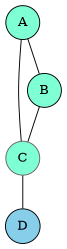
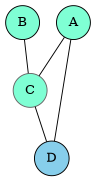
edge "A" -- "B": now "A" -- "D"
